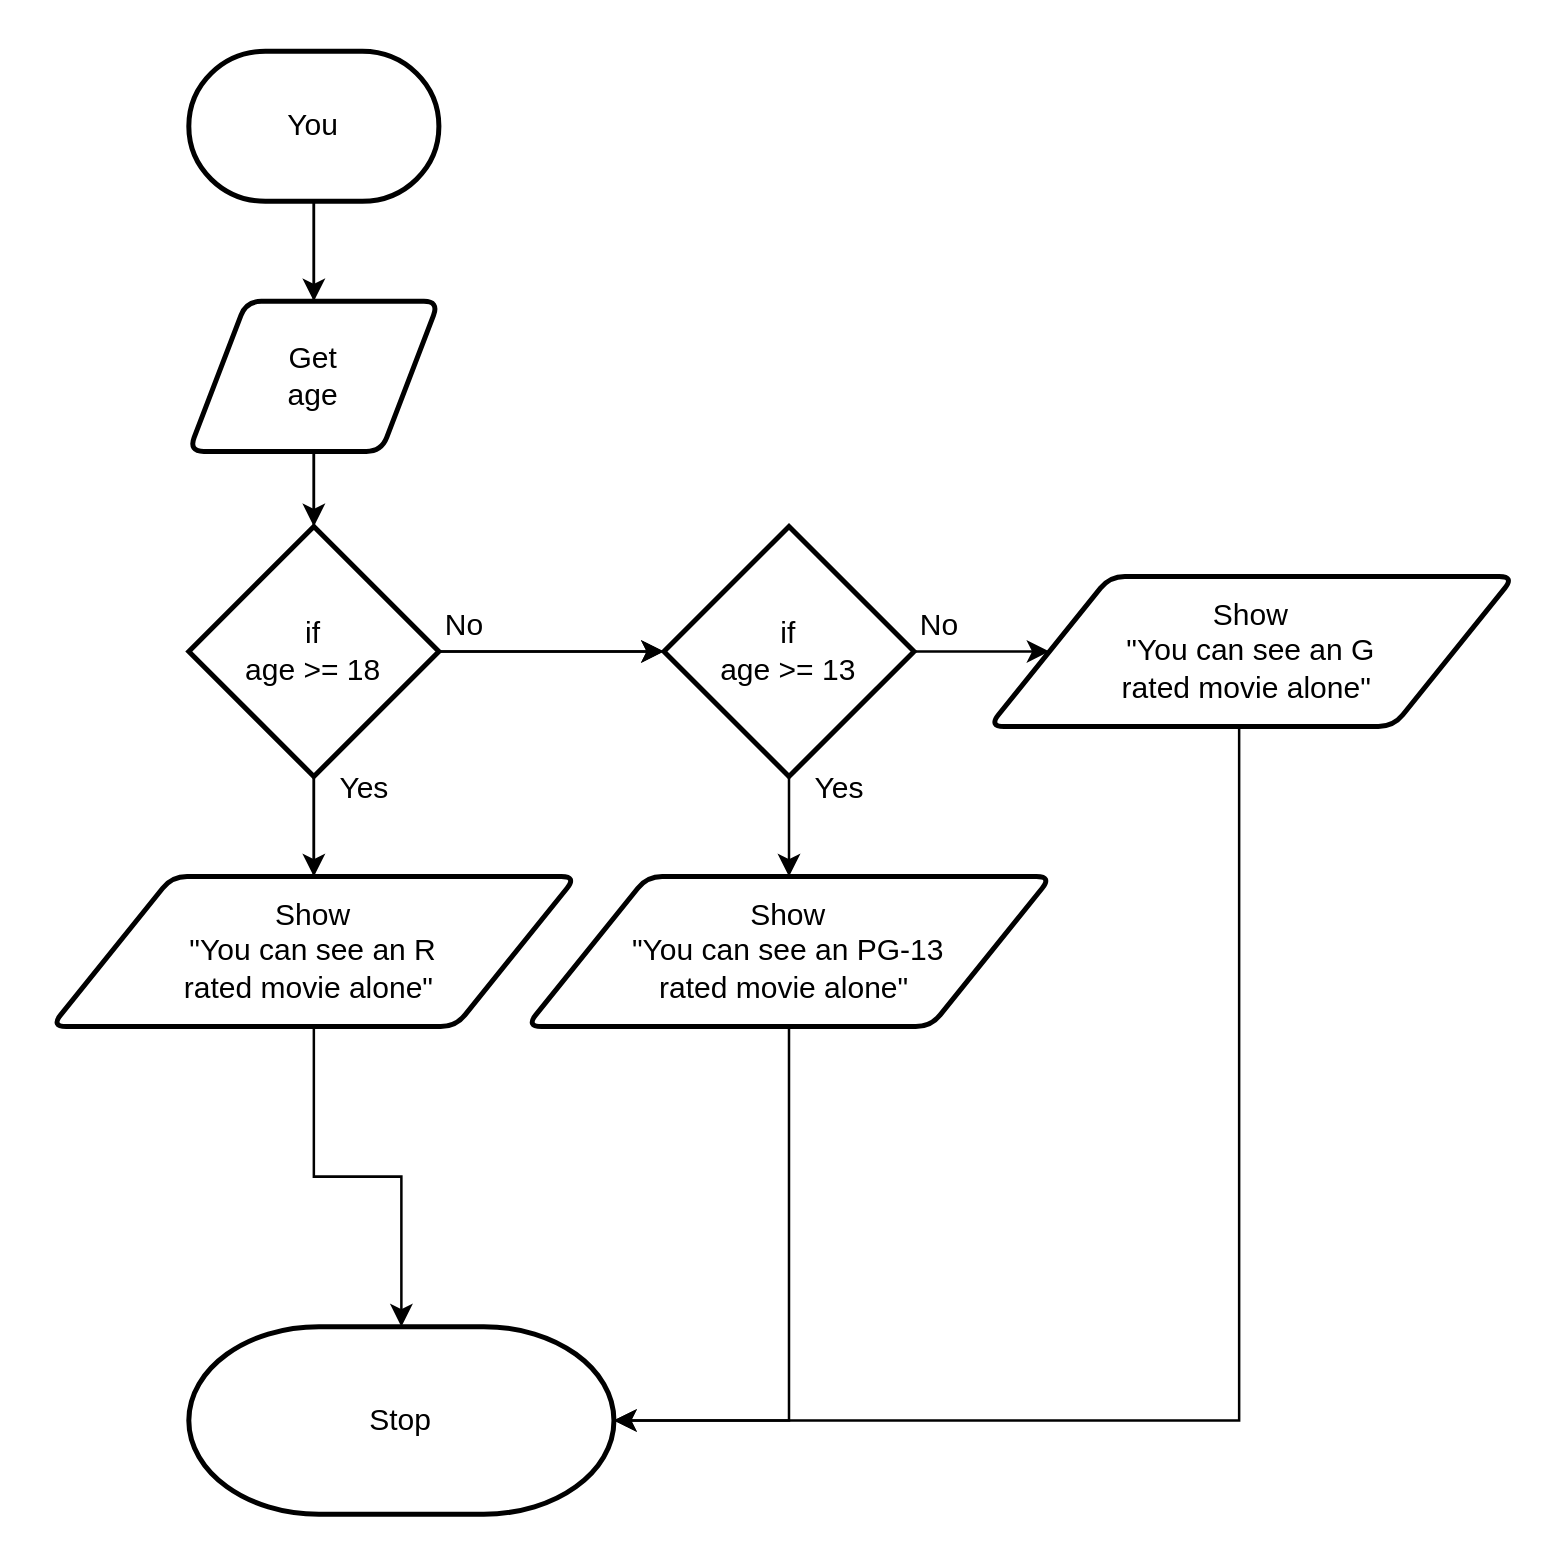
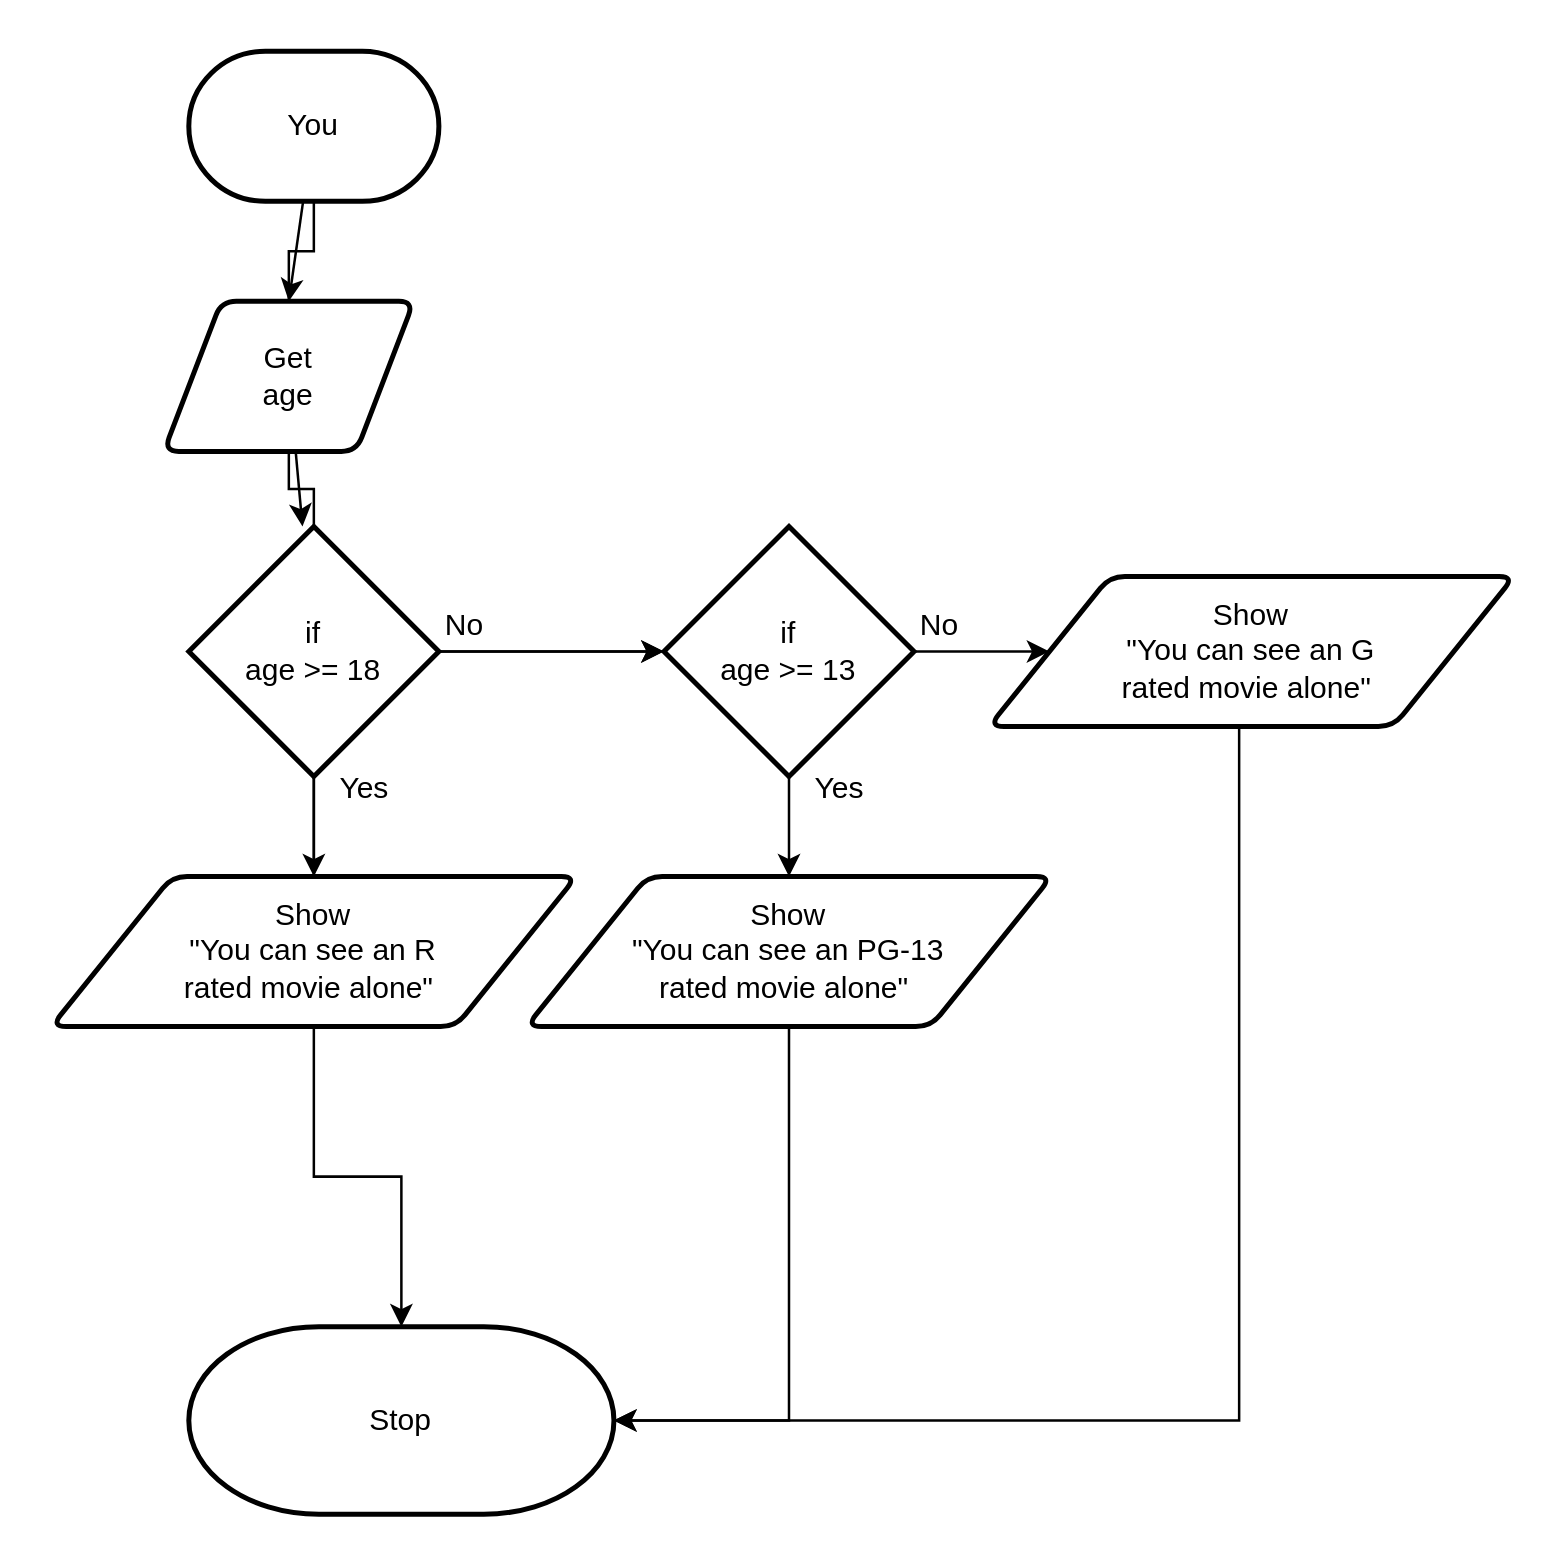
node "Get age": moved (314, 376) -> (289, 376)
